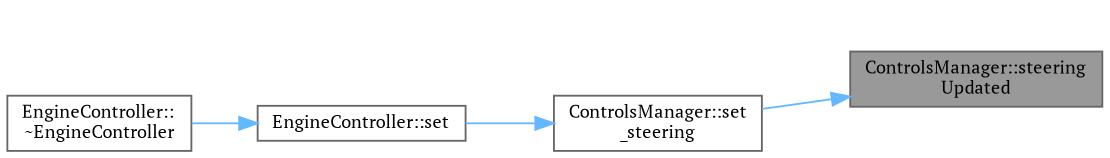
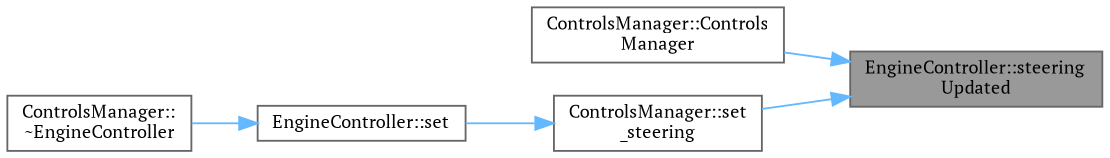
node "ControlsManager::Controls Manager": added
node "ControlsManager::steering Updated": label "ControlsManager::steering Updated" -> "EngineController::steering Updated"
node "EngineController:: ~EngineController": label "EngineController:: ~EngineController" -> "ControlsManager:: ~EngineController"
